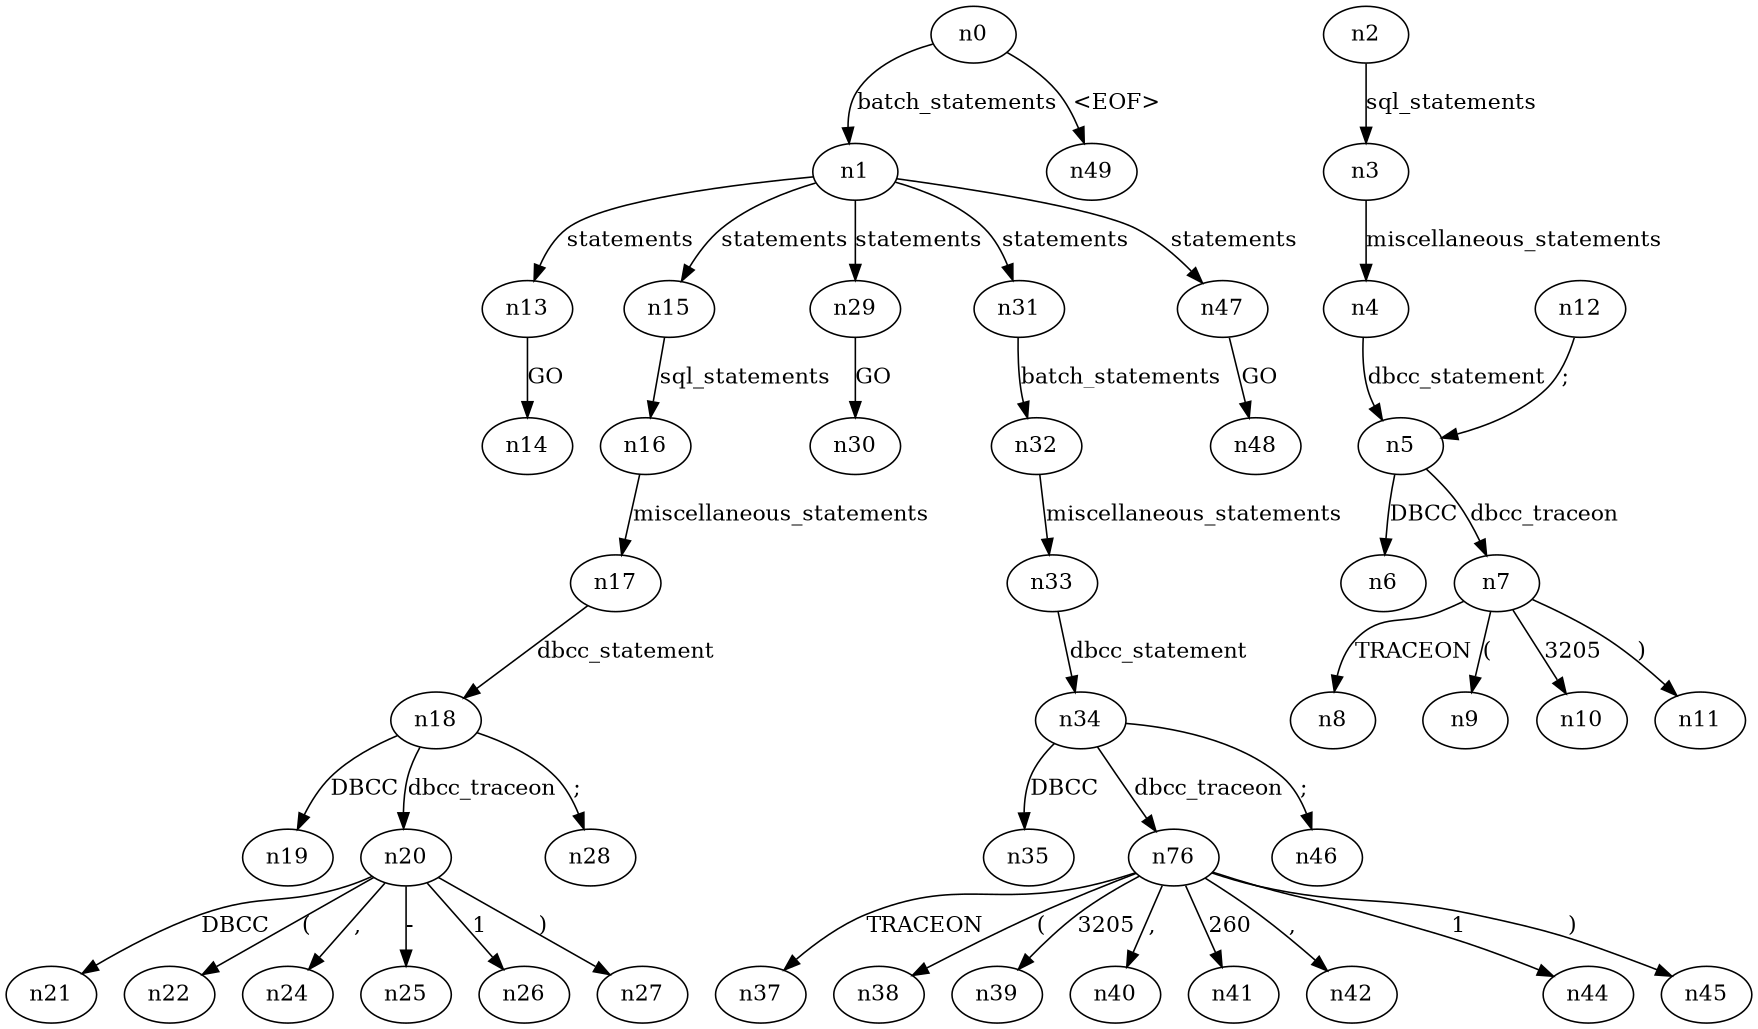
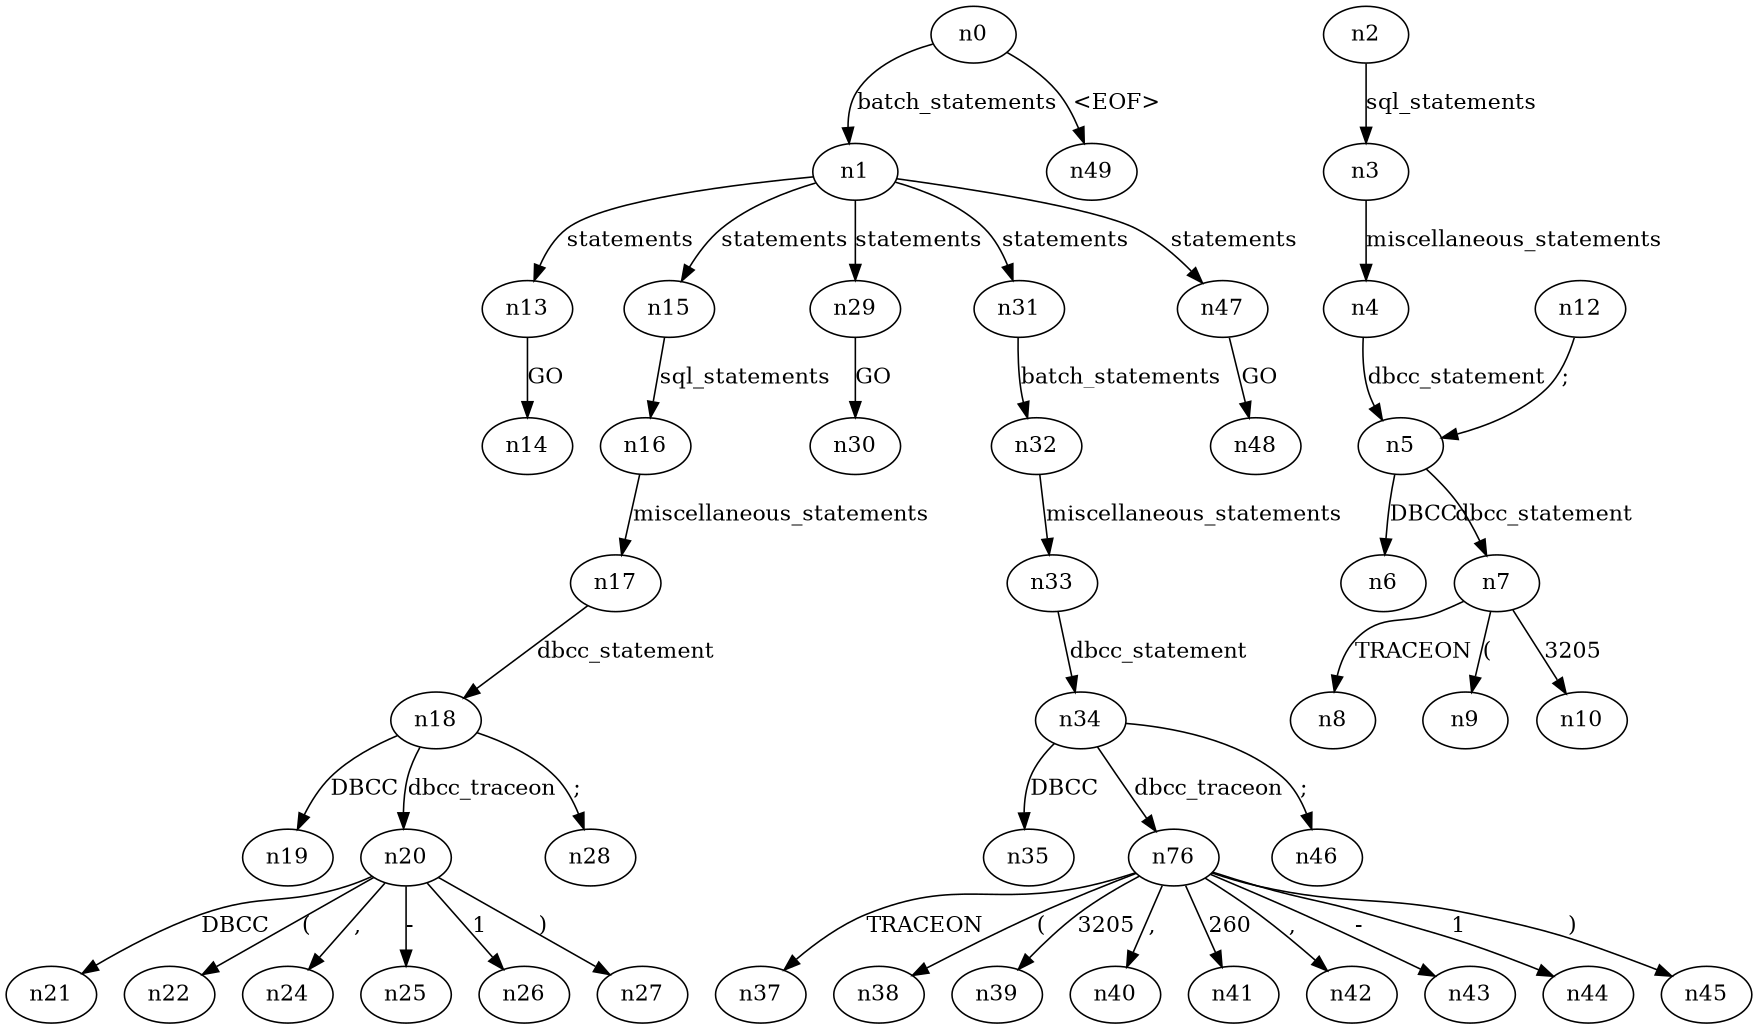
edge "n5" -> "n7": label "dbcc_traceon" -> "dbcc_statement"
node "n11": removed
node "n43": added
